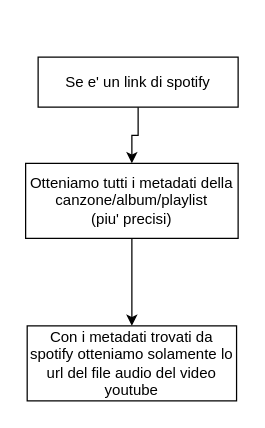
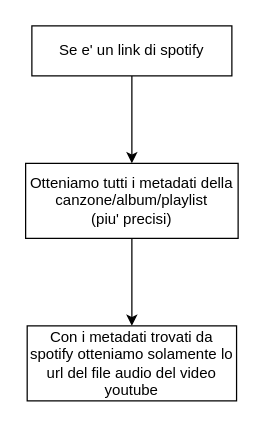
node "Se e' un link di spotify": moved (138, 82) -> (132, 51)
